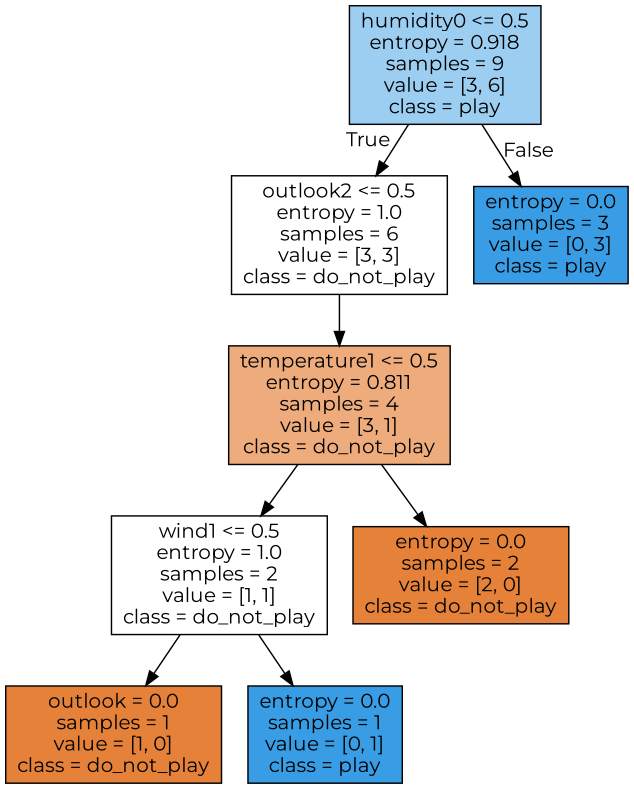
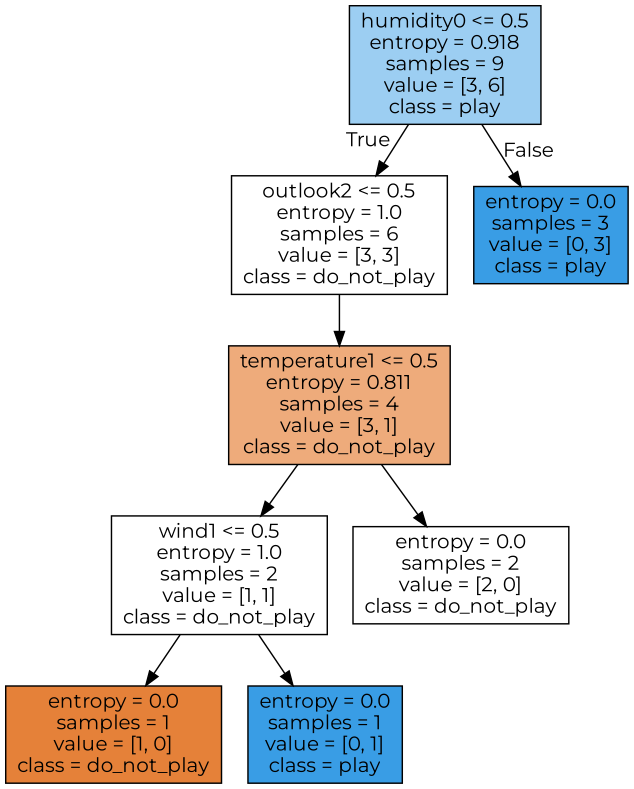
node "entropy = 0.0 samples = 2 value = [2, 0] class = do_not_play": fillcolor #e58139 -> #ffffff
node "outlook = 0.0 samples = 1 value = [1, 0] class = do_not_play": label "outlook = 0.0 samples = 1 value = [1, 0] class = do_not_play" -> "entropy = 0.0 samples = 1 value = [1, 0] class = do_not_play"
